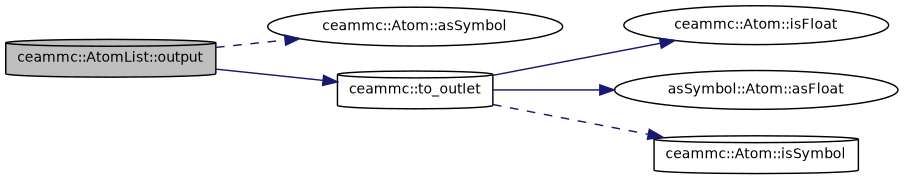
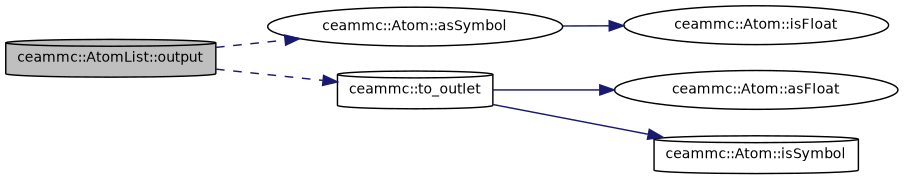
edge "ceammc::to_outlet" -> "ceammc::Atom::isFloat": now "ceammc::Atom::asSymbol" -> "ceammc::Atom::isFloat"
edge "ceammc::AtomList::output" -> "ceammc::to_outlet": style solid -> dashed
node "asSymbol::Atom::asFloat": label "asSymbol::Atom::asFloat" -> "ceammc::Atom::asFloat"
edge "ceammc::to_outlet" -> "ceammc::Atom::isSymbol": style dashed -> solid
